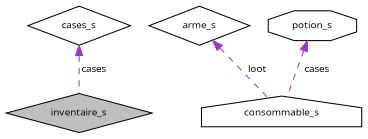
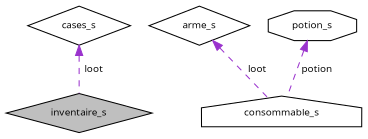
edge "inventaire_s" -> "cases_s": label " cases" -> " loot"
edge "consommable_s" -> "potion_s": label " cases" -> " potion"
